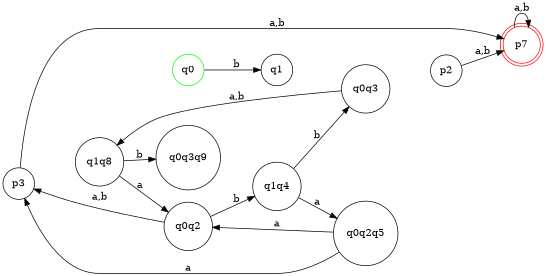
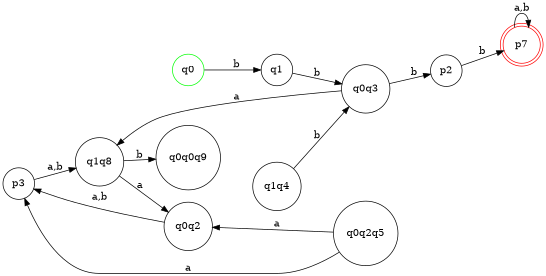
edge "p3" -> "p7": now "p3" -> "q1q8"
edge "p2" -> "p7": label "a,b" -> "b"
edge "q1" -> "q0q3": added, label "b"
edge "q0q3" -> "p2": added, label "b"
edge "q0q3" -> "q1q8": label "a,b" -> "a"
node "q0q3q9": label "q0q3q9" -> "q0q0q9"
edge "q1q4" -> "q0q2q5": removed, label "a"
edge "q0q2" -> "q1q4": removed, label "b"
